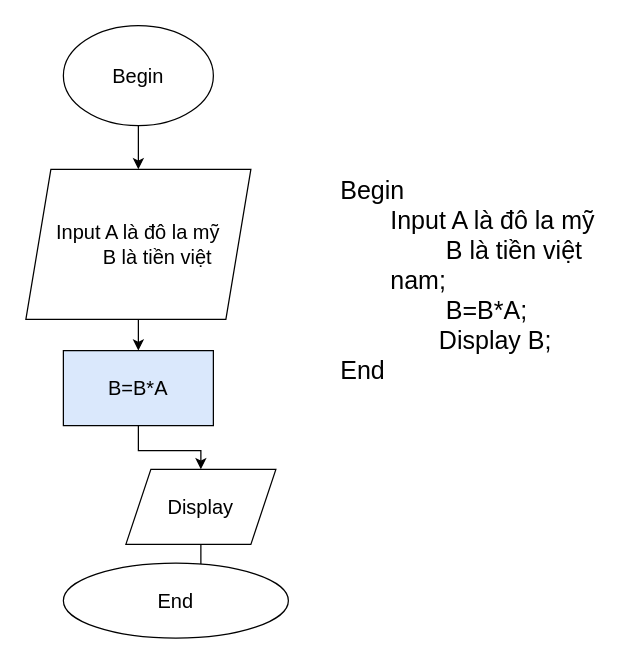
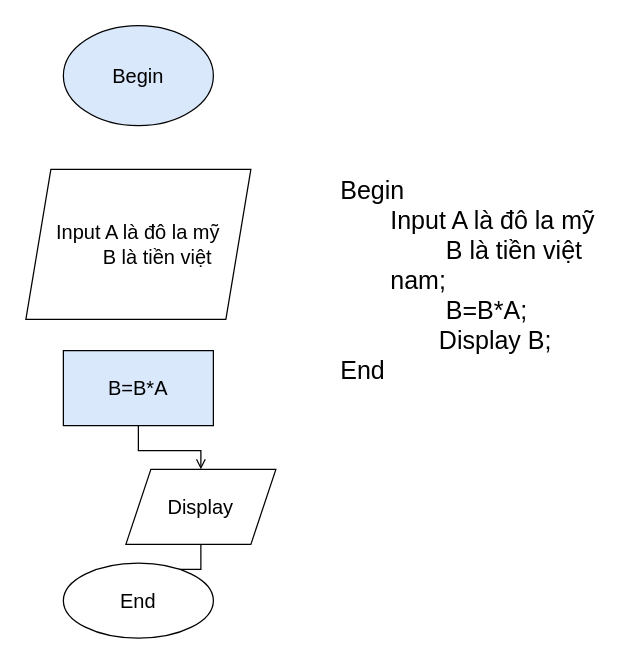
node "Begin": fillcolor #ffffff -> #dae8fc
edge "Begin" -> "Input A là đô la mỹ B là tiền việt": removed
edge "Input A là đô la mỹ B là tiền việt" -> "B=B*A": removed
edge "B=B*A" -> "Display": arrowhead classic -> open
node "End": size 225x75 -> 150x75
